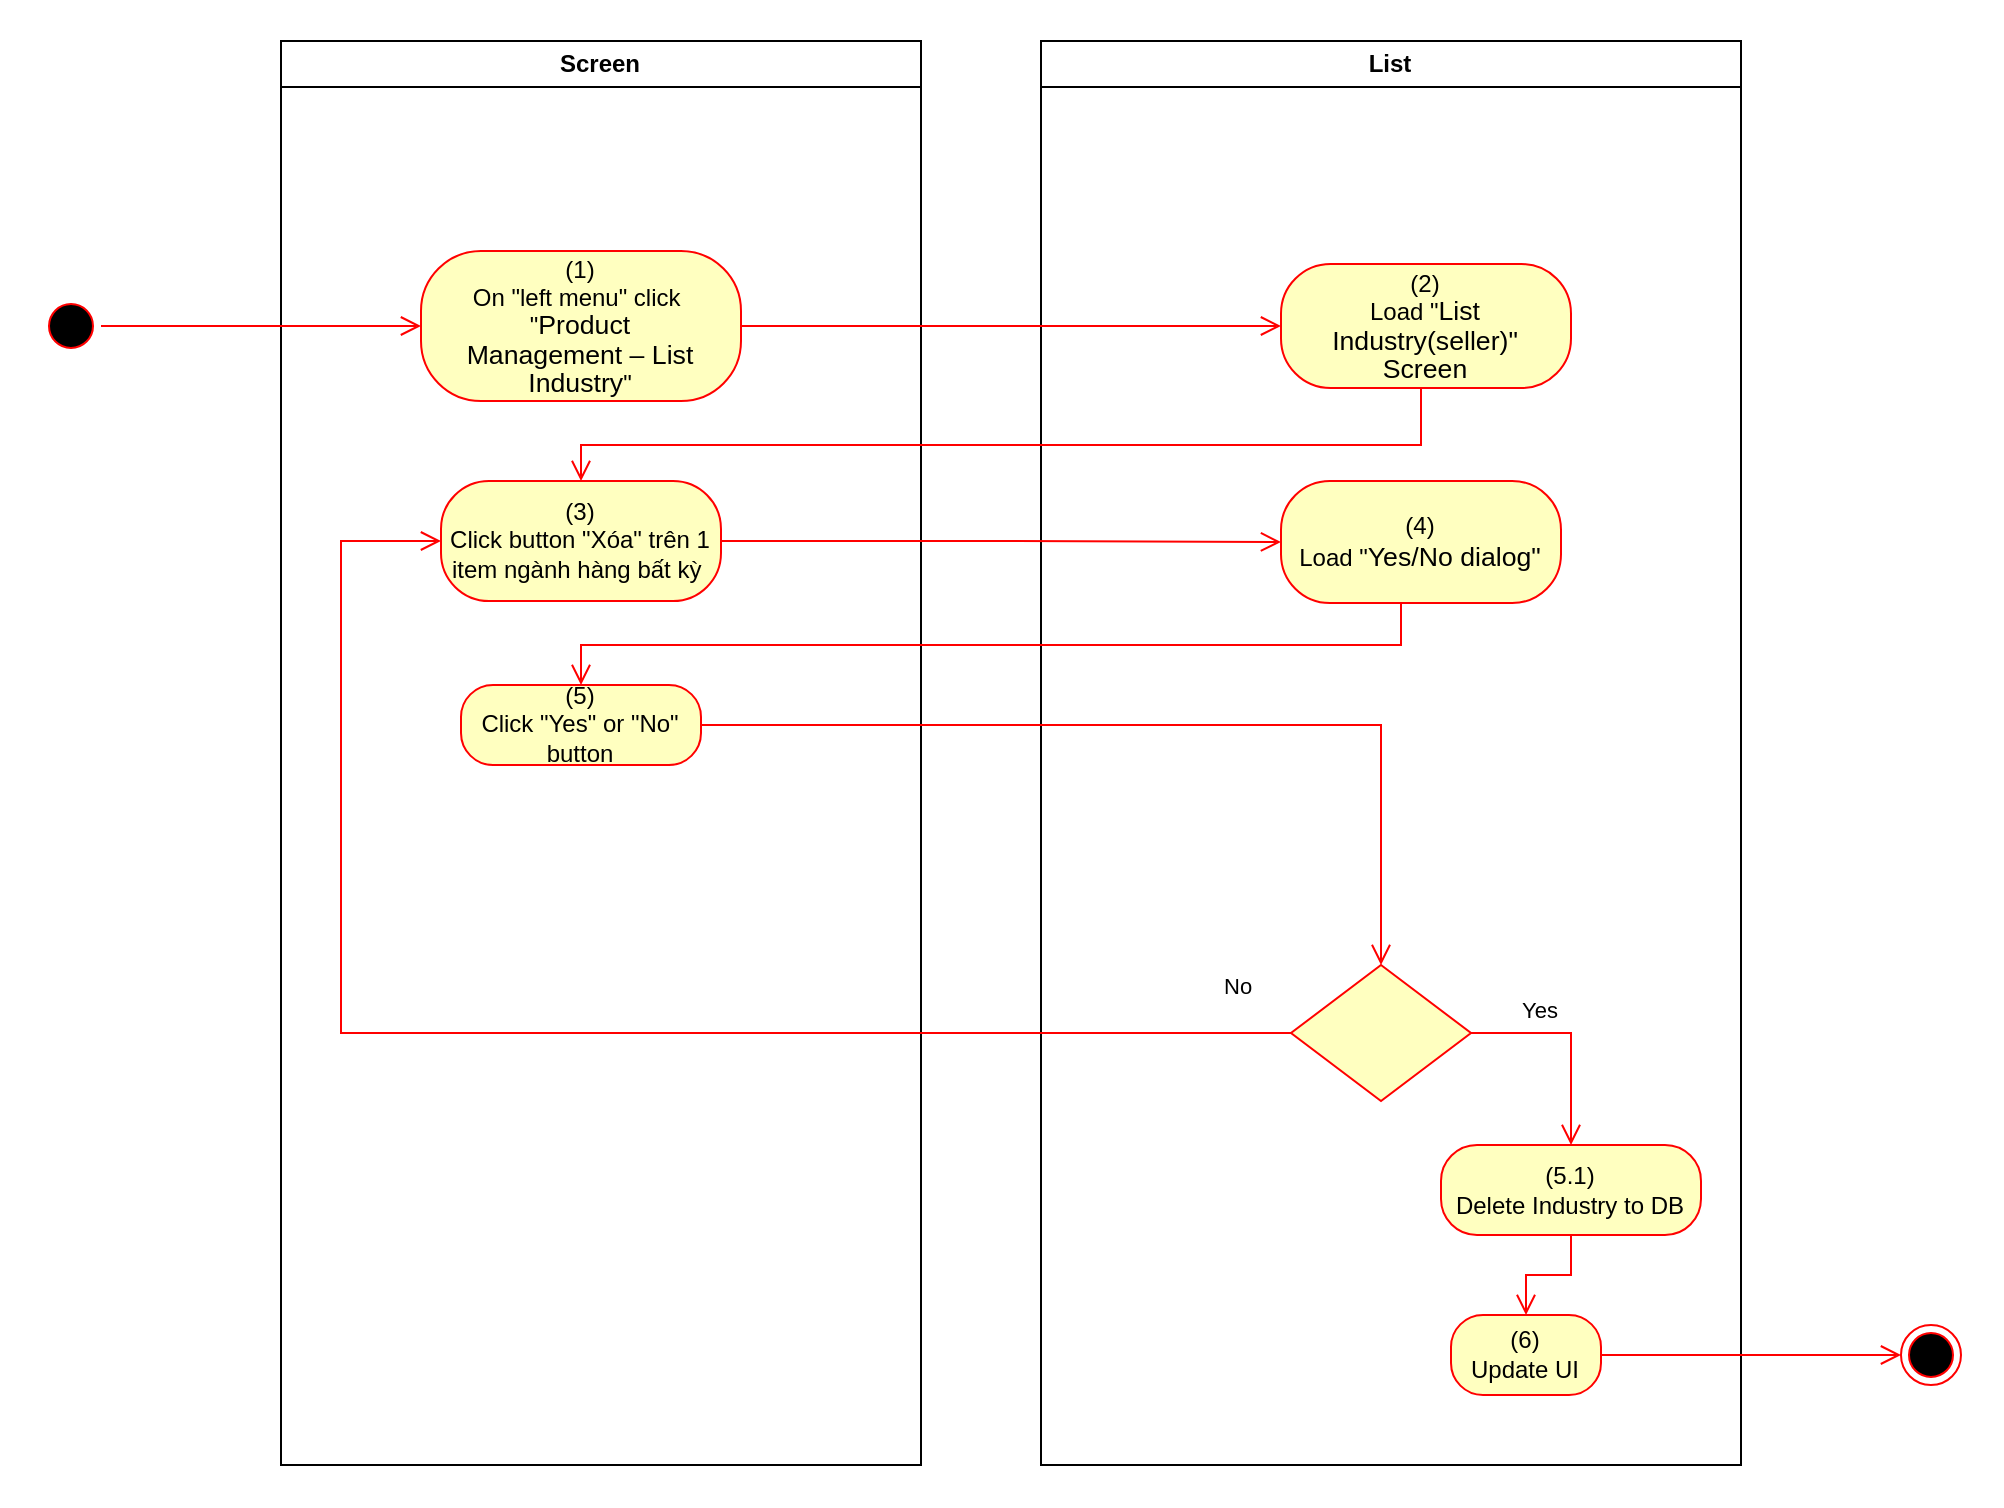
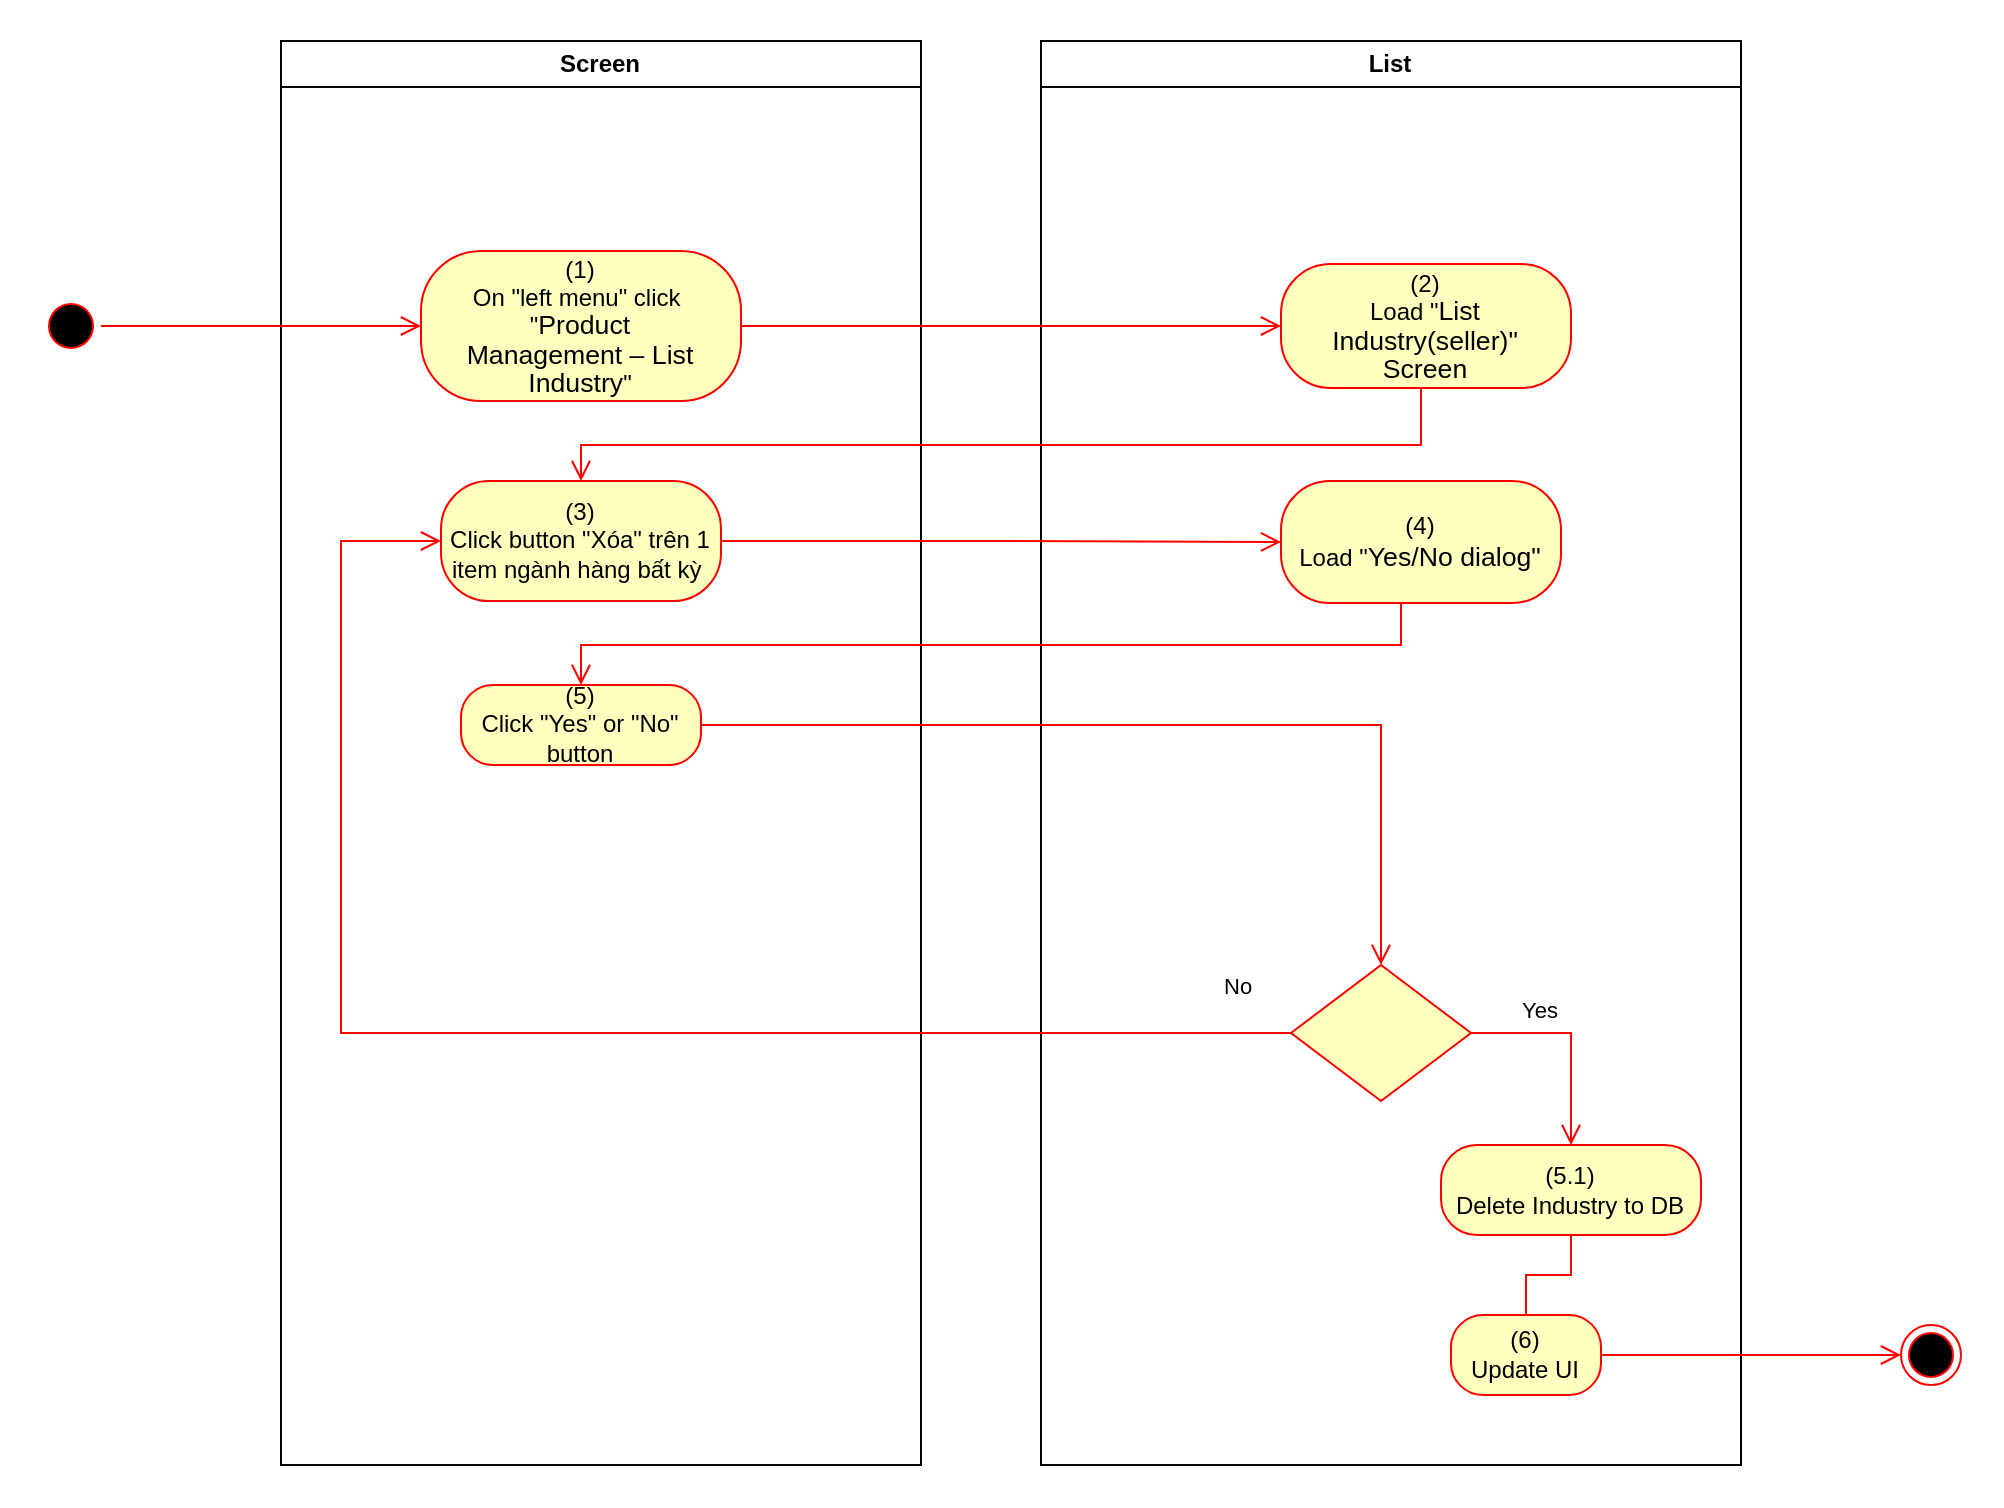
edge "(5.1) Delete Industry to DB" -> "(6) Update UI": arrowhead open -> none
